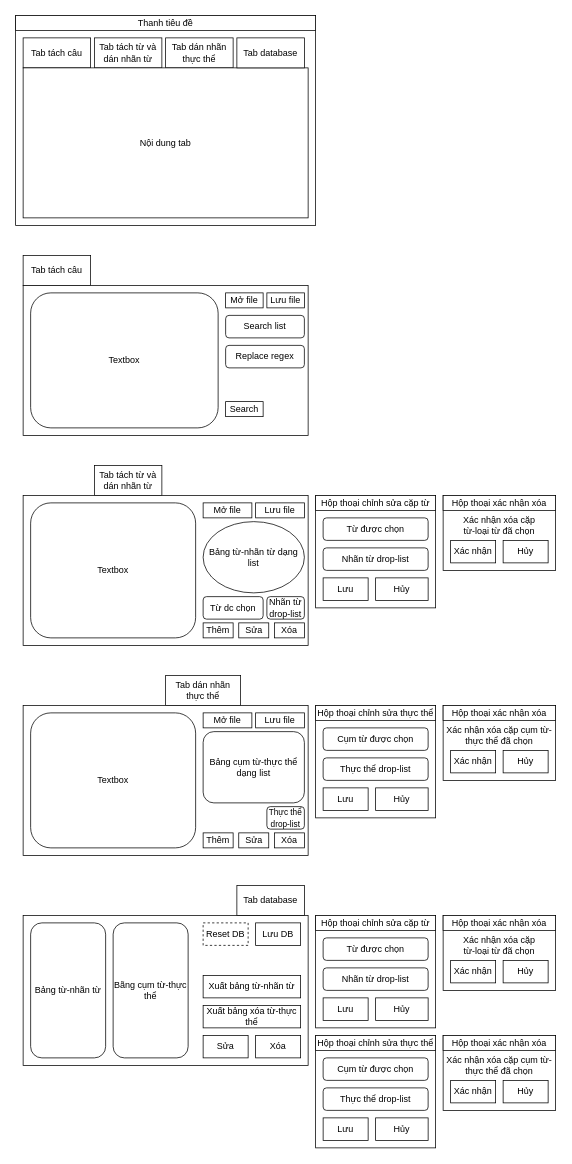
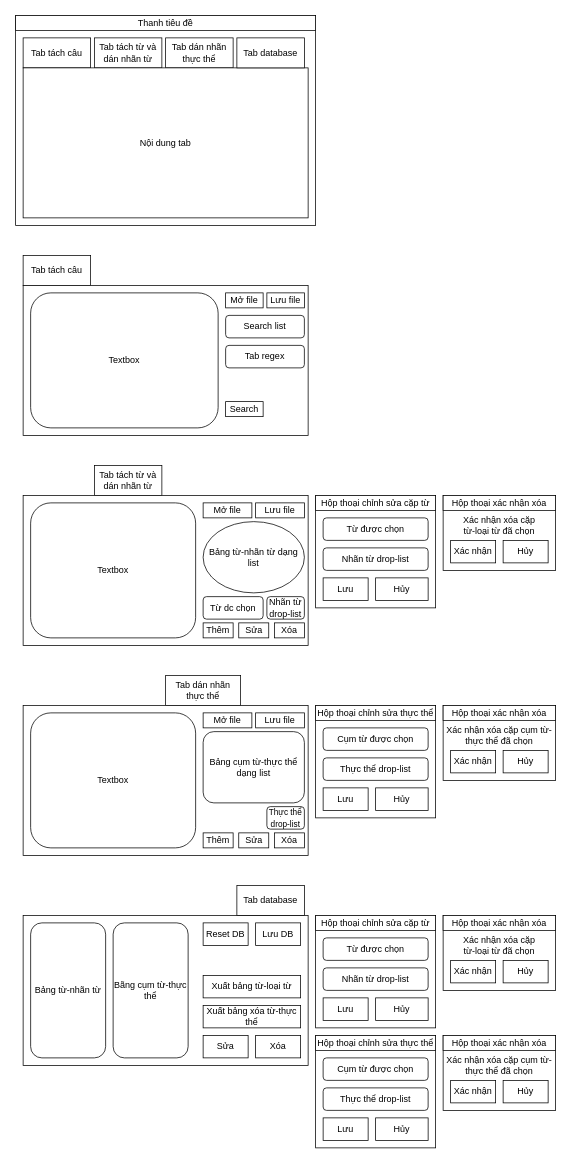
node "Replace regex": label "Replace regex" -> "Tab regex"
node "Reset DB": style dashed -> solid
node "Xuất bảng từ-nhãn từ": label "Xuất bảng từ-nhãn từ" -> "Xuất bảng từ-loại từ"
